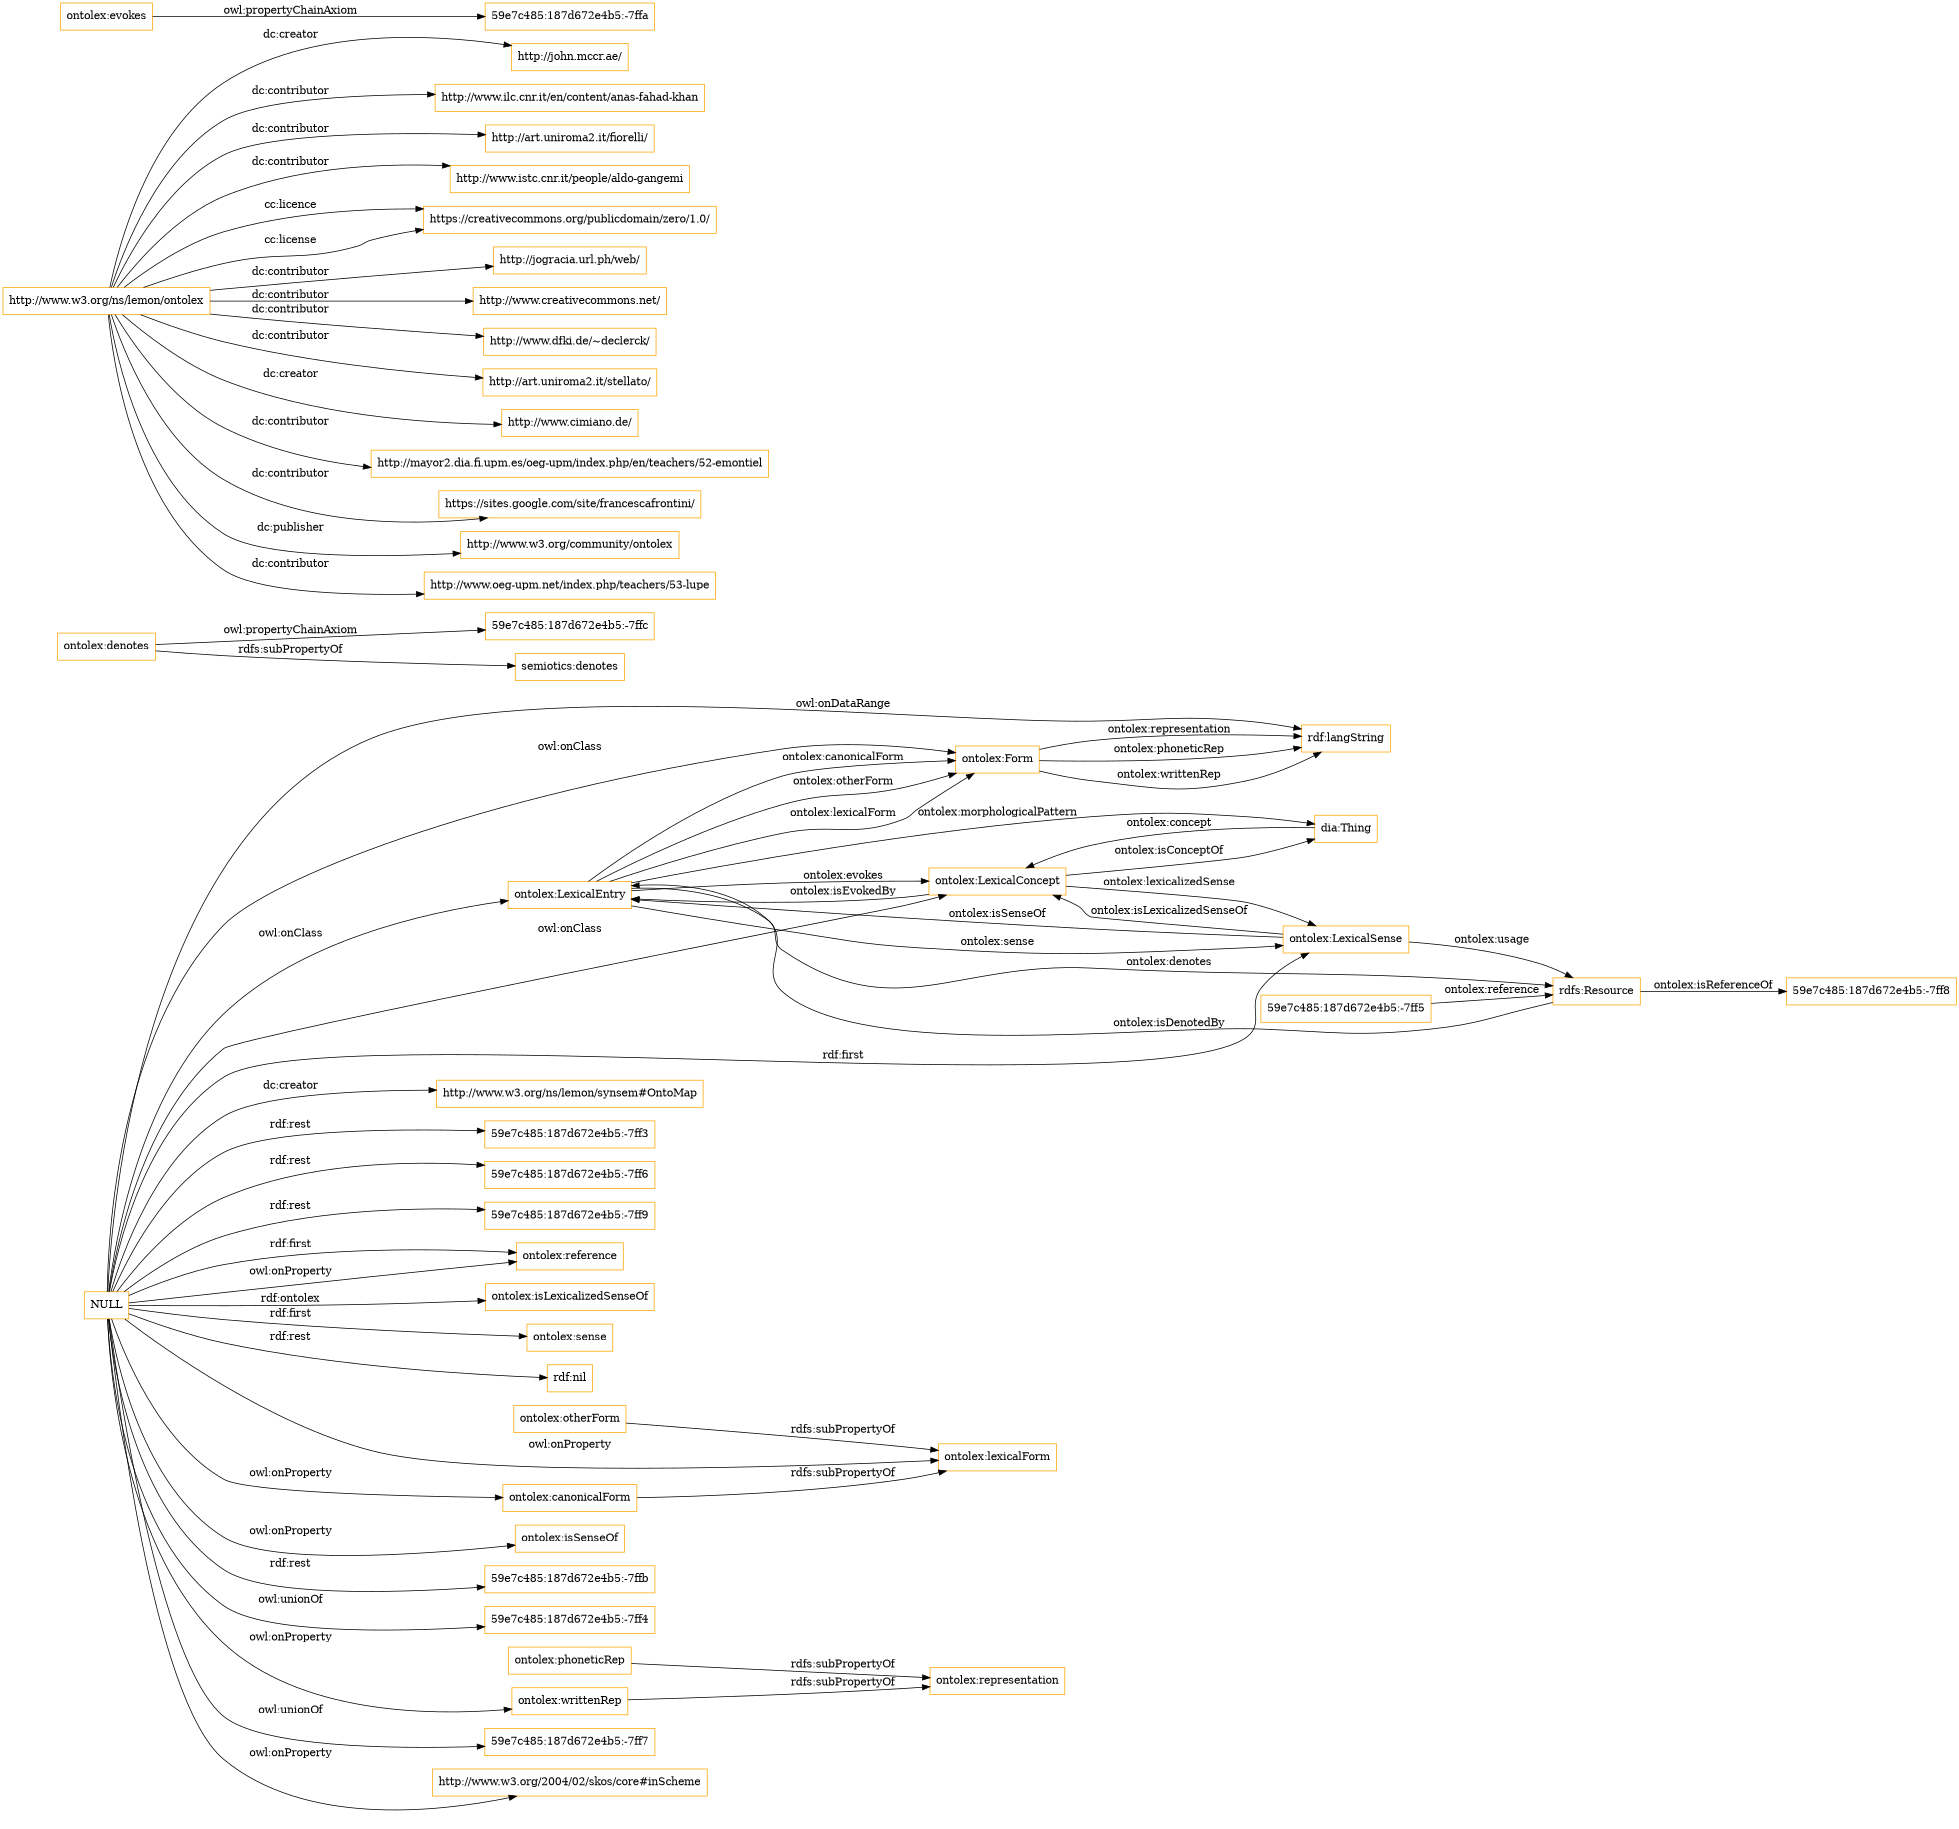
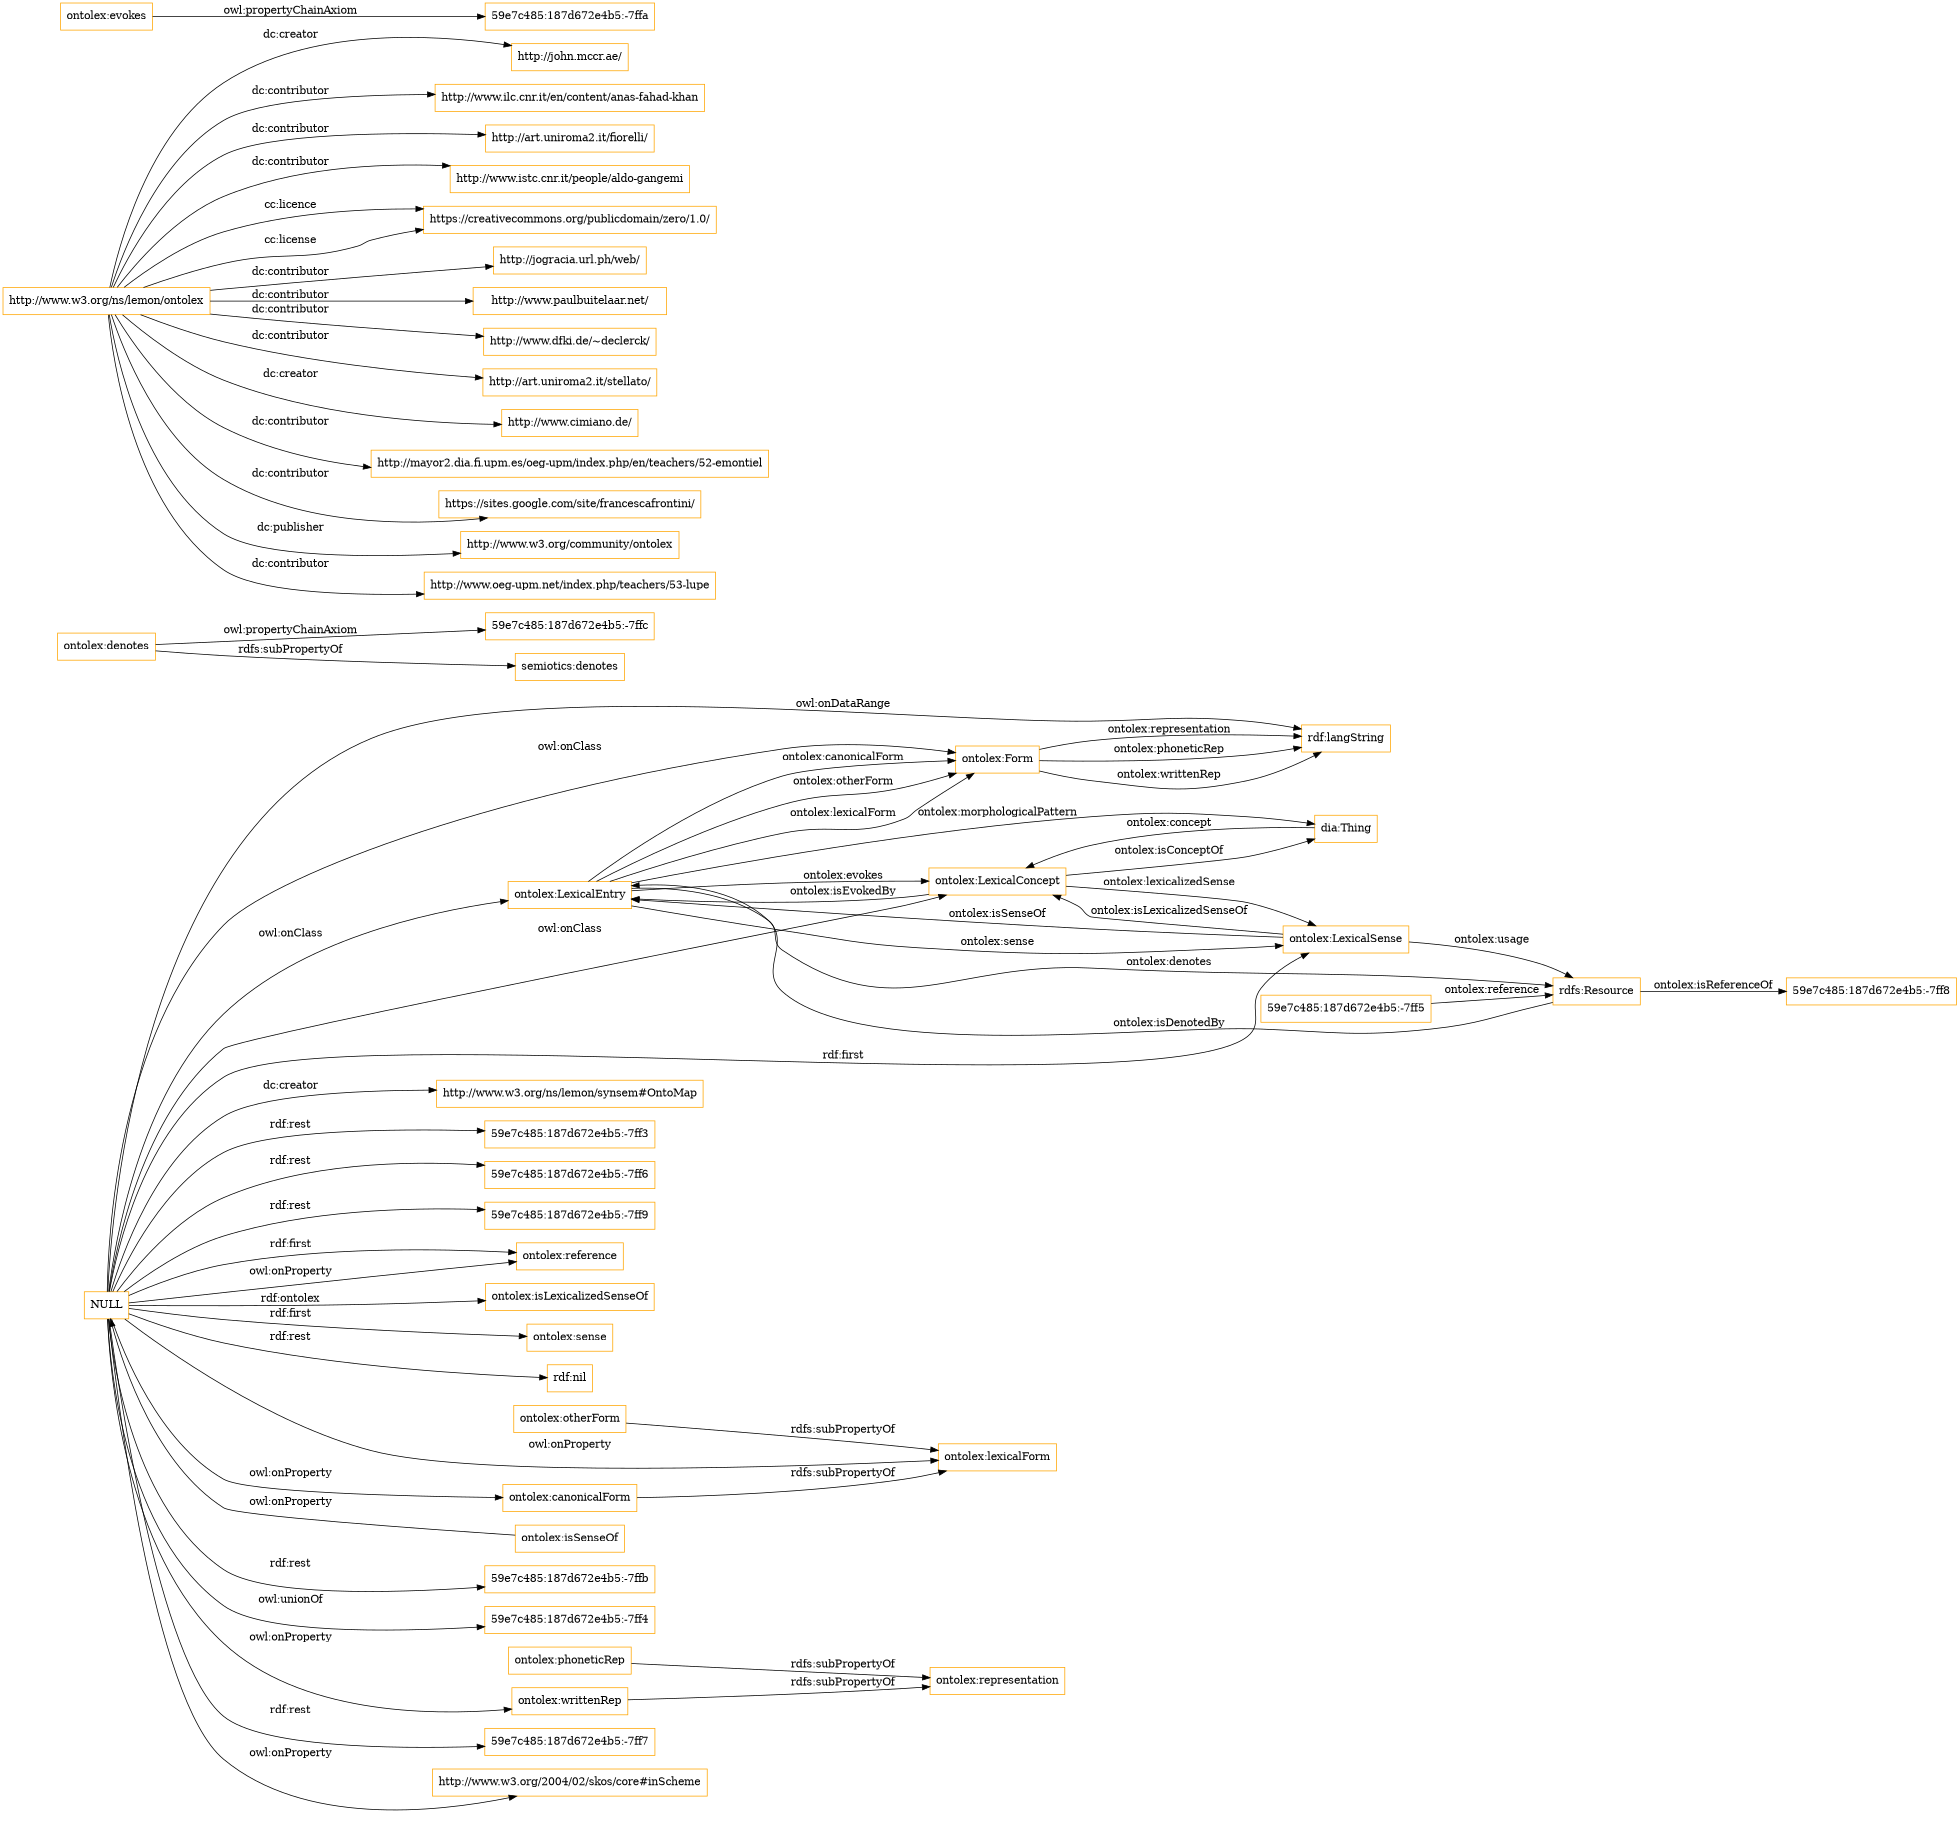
node "http://www.creativecommons.net/": label "http://www.creativecommons.net/" -> "http://www.paulbuitelaar.net/"
edge "NULL" -> "ontolex:isSenseOf": reversed
edge "NULL" -> "59e7c485:187d672e4b5:-7ff7": label "owl:unionOf" -> "rdf:rest"
